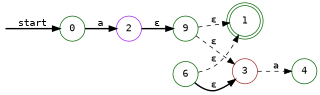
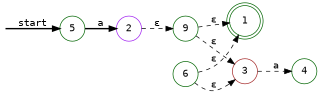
node "0": label "0" -> "5"
edge "2" -> "9": style bold -> dashed
edge "6" -> "3": style bold -> dashed
